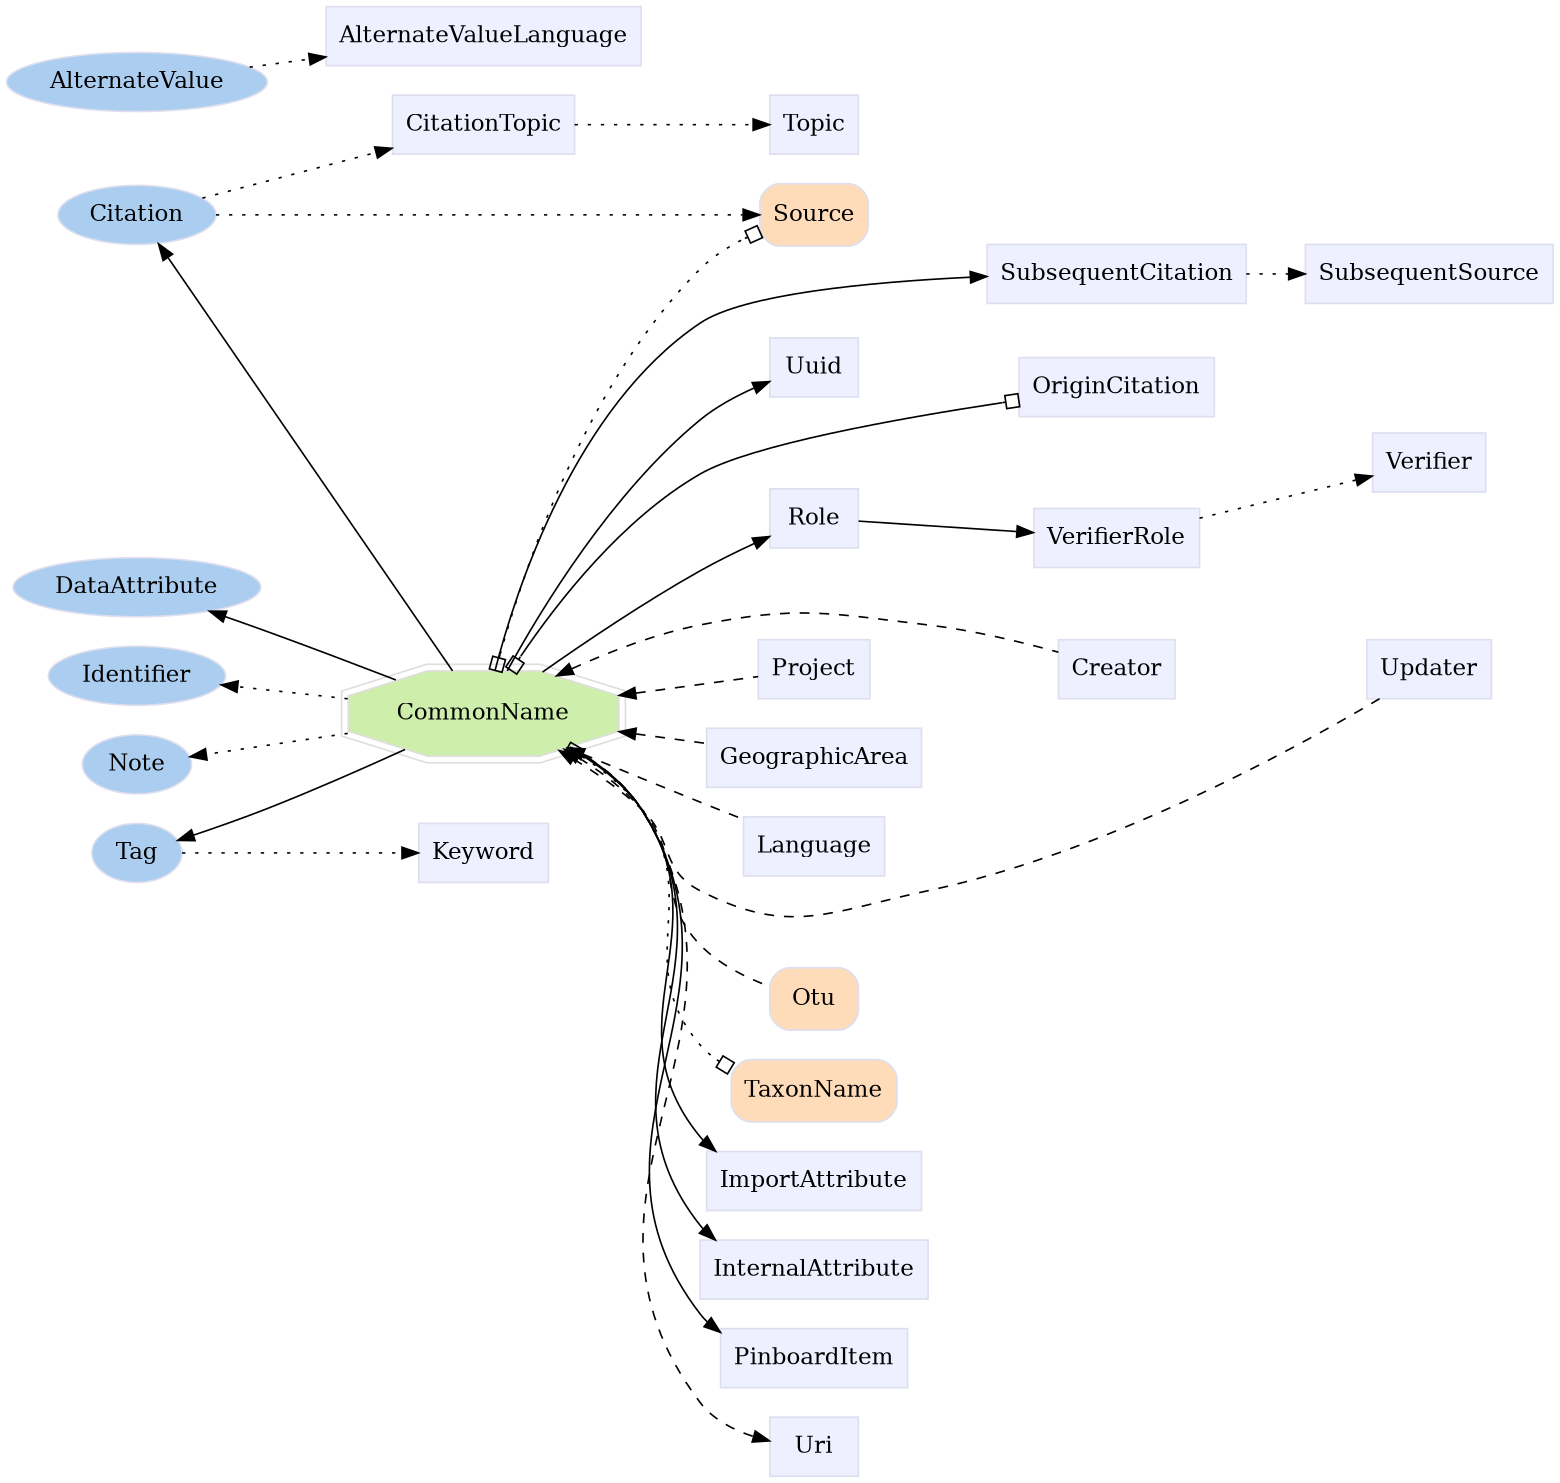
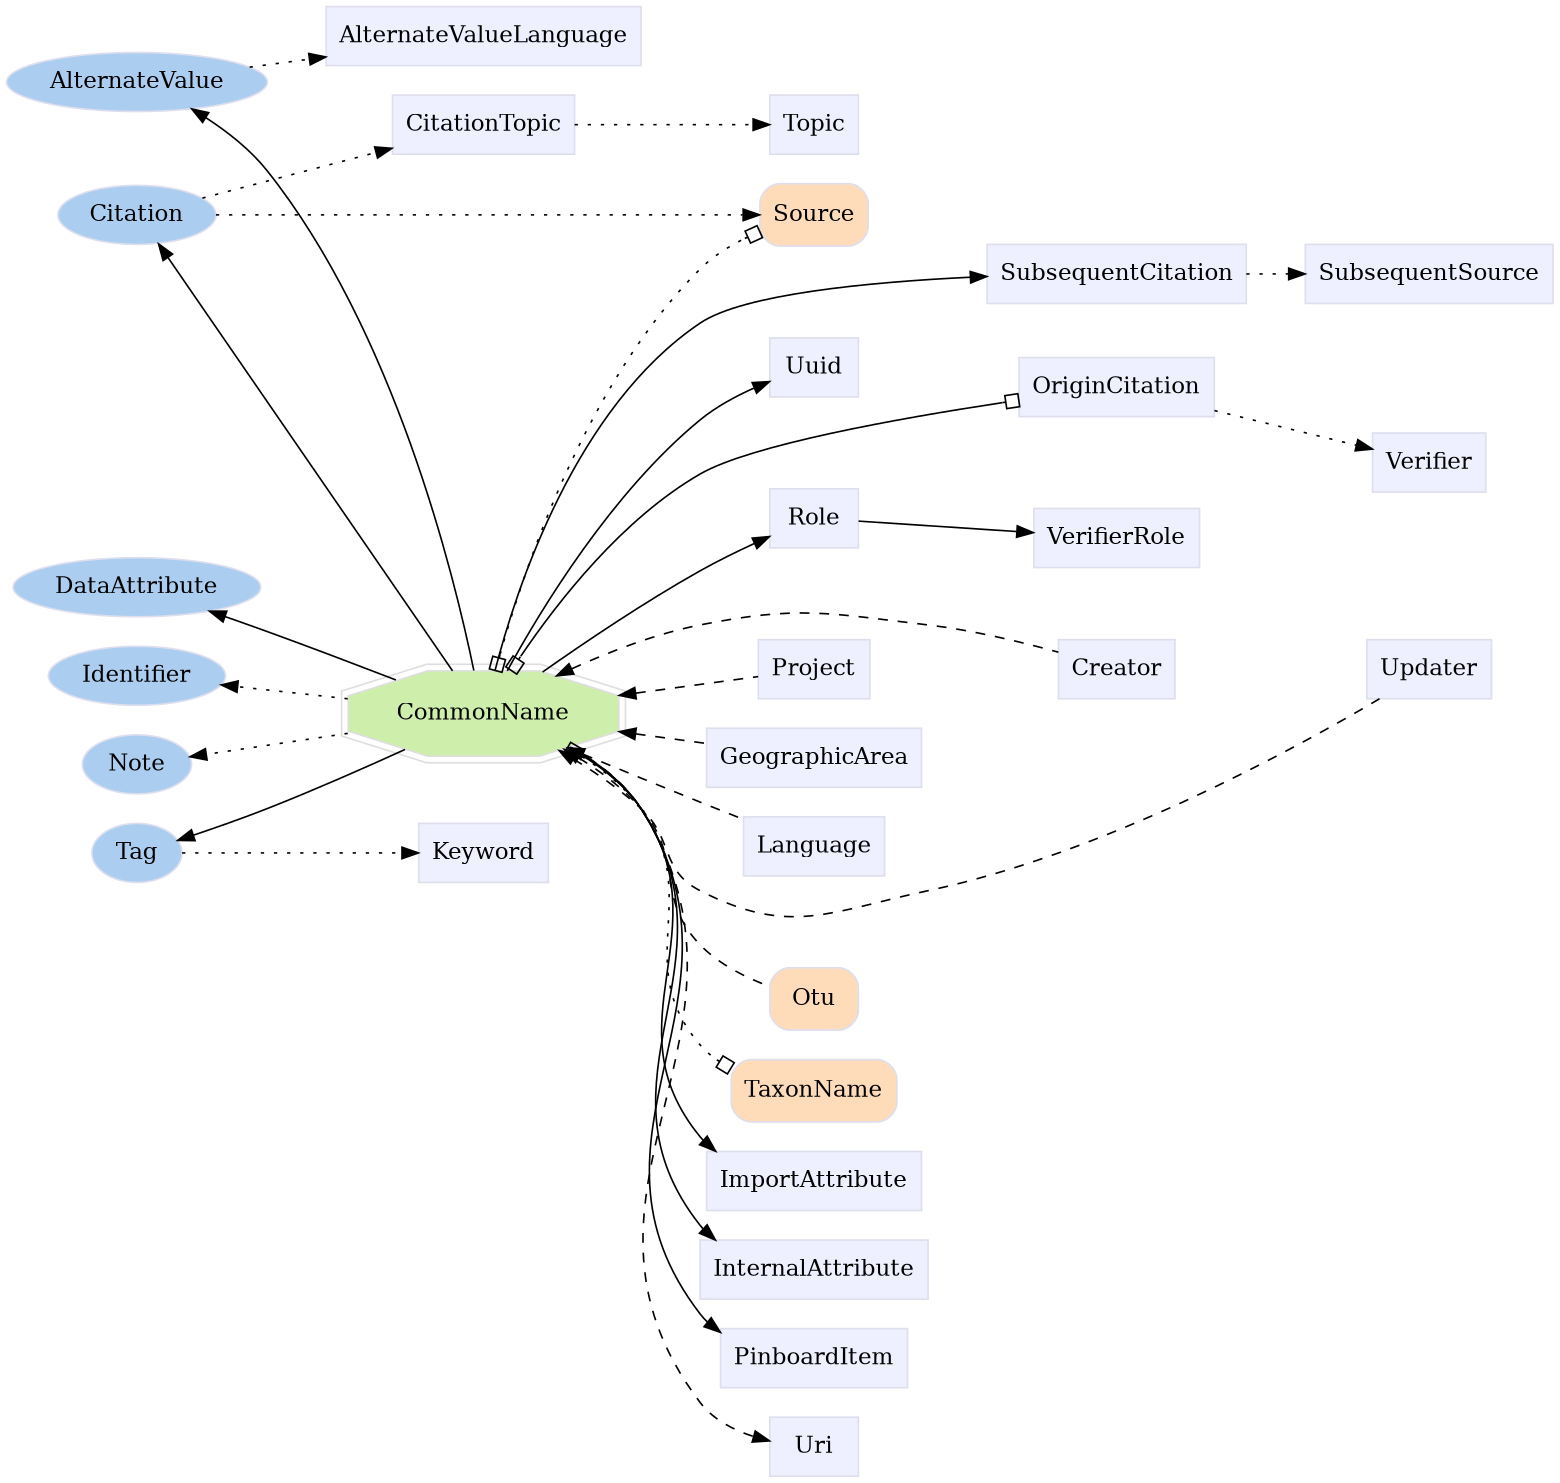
edge "CommonName" -> "AlternateValue": added
edge "VerifierRole" -> "Verifier": now "OriginCitation" -> "Verifier"
